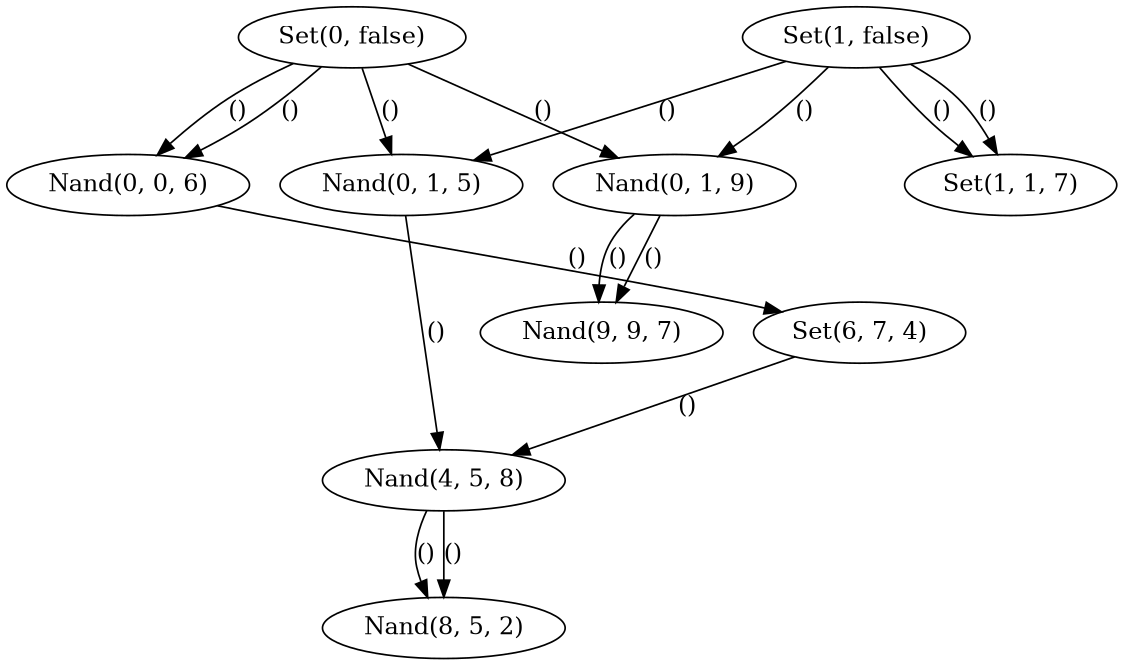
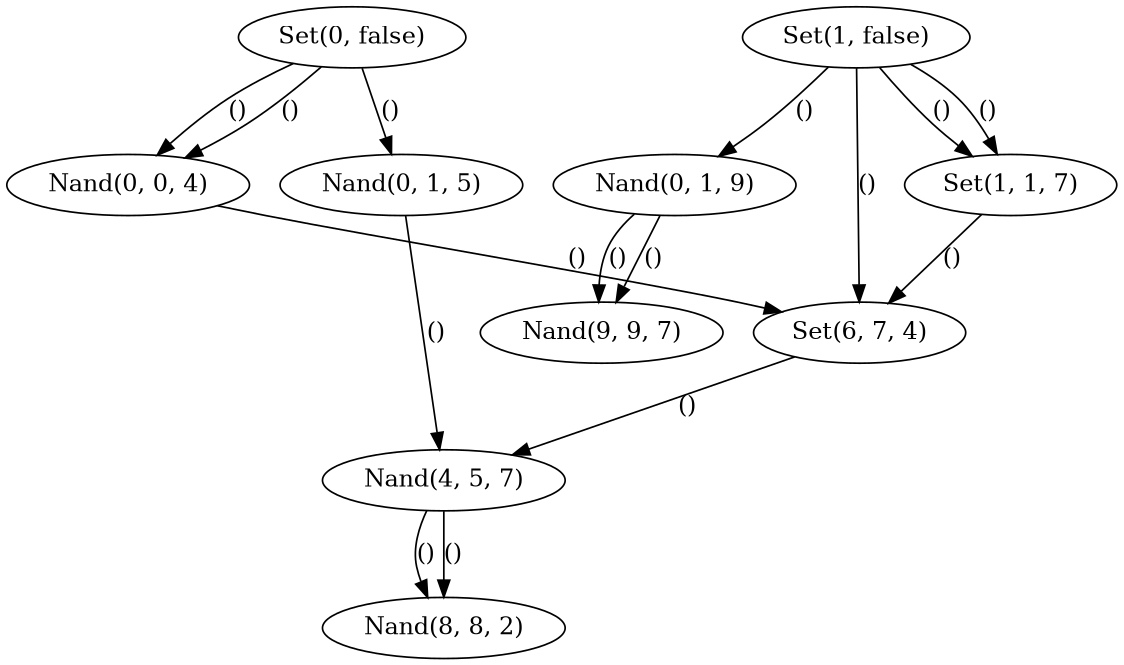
edge "Set(0, false)" -> "Nand(0, 1, 9)": removed, label "()"
edge "Set(1, false)" -> "Nand(0, 1, 5)": now "Set(1, false)" -> "Set(6, 7, 4)"
node "Nand(0, 0, 6)": label "Nand(0, 0, 6)" -> "Nand(0, 0, 4)"
edge "Set(1, 1, 7)" -> "Set(6, 7, 4)": added, label "()"
node "Nand(4, 5, 8)": label "Nand(4, 5, 8)" -> "Nand(4, 5, 7)"
node "Nand(8, 5, 2)": label "Nand(8, 5, 2)" -> "Nand(8, 8, 2)"
